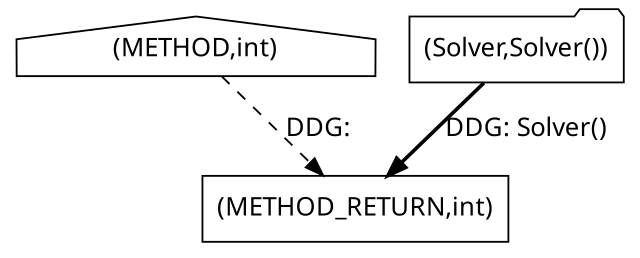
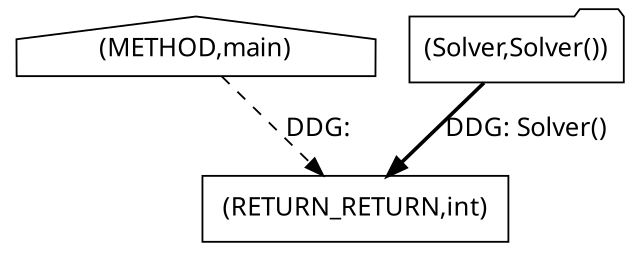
node "(METHOD,int)": label "(METHOD,int)" -> "(METHOD,main)"
node "(METHOD_RETURN,int)": label "(METHOD_RETURN,int)" -> "(RETURN_RETURN,int)"
